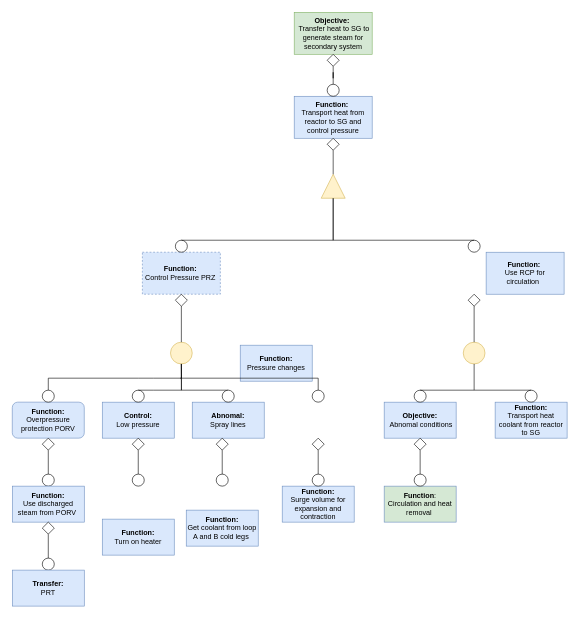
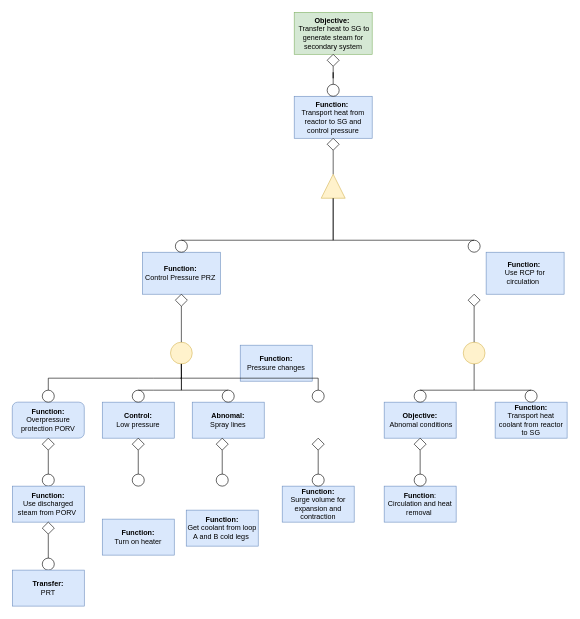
node "Function: Control Pressure PRZ": style dashed -> solid
node "Function: Circulation and heat removal": fillcolor #d5e8d4 -> #dae8fc
